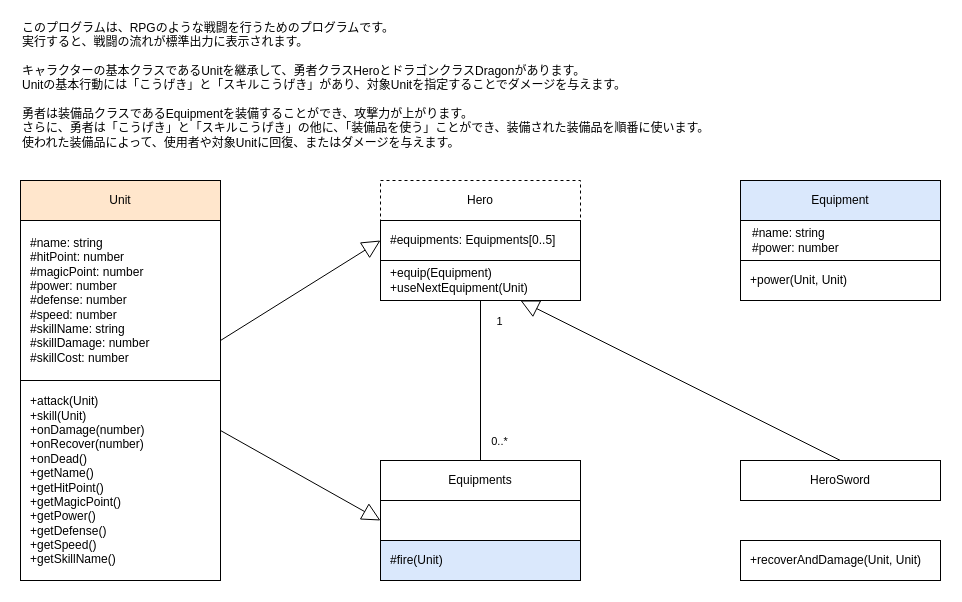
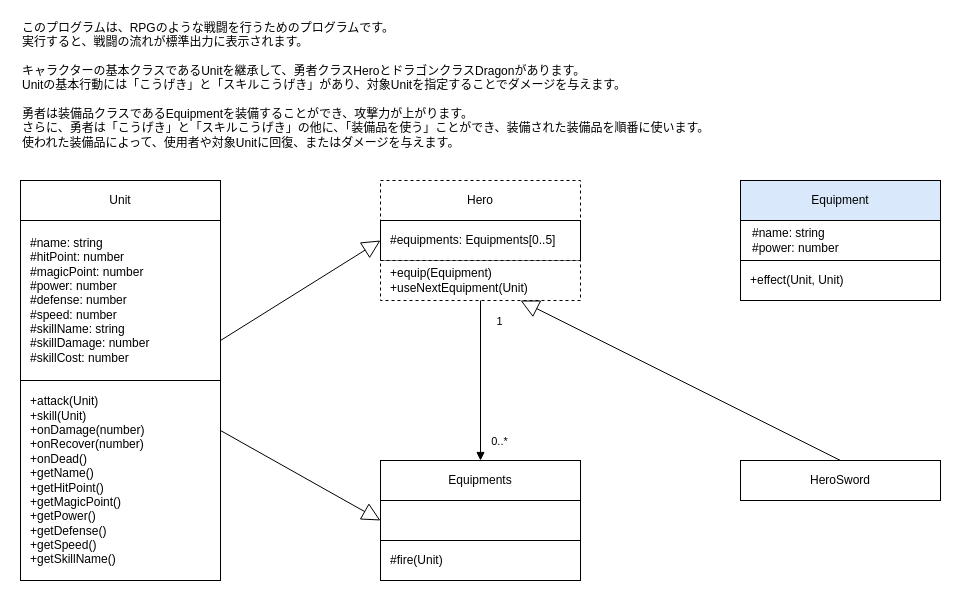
node "Unit": fillcolor #ffe6cc -> #ffffff
node "+equip(Equipment) +useNextEquipment(Unit)": style solid -> dashed
node "+power(Unit, Unit)": label "+power(Unit, Unit)" -> "+effect(Unit, Unit)"
edge "+equip(Equipment) +useNextEquipment(Unit)" -- "Equipments": arrowhead none -> block
node "#fire(Unit)": fillcolor #dae8fc -> #ffffff
node "+recoverAndDamage(Unit, Unit)": removed
